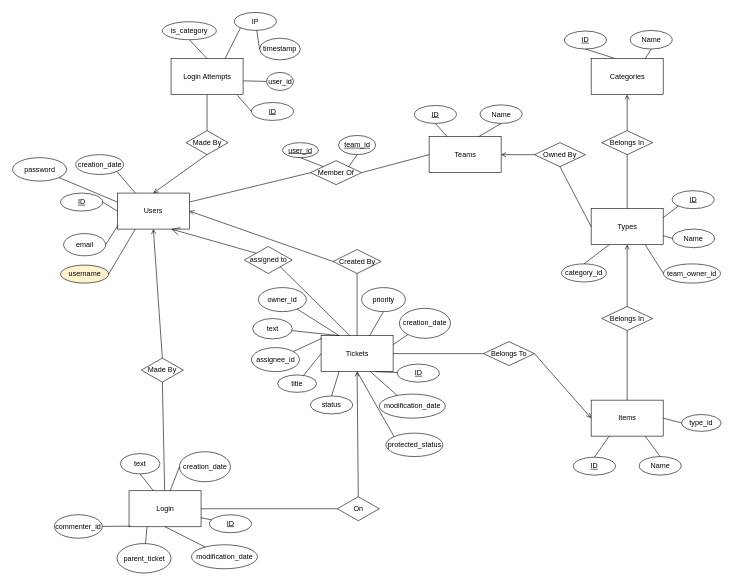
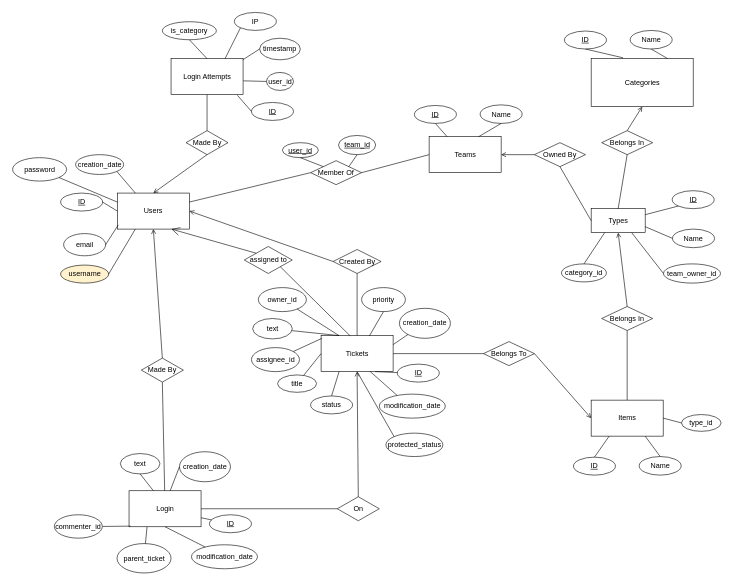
edge "IP" -- "timestamp": now "Login Attempts" -- "timestamp"
node "Categories": size 72x36 -> 102x48
node "Types": size 72x36 -> 54x24
